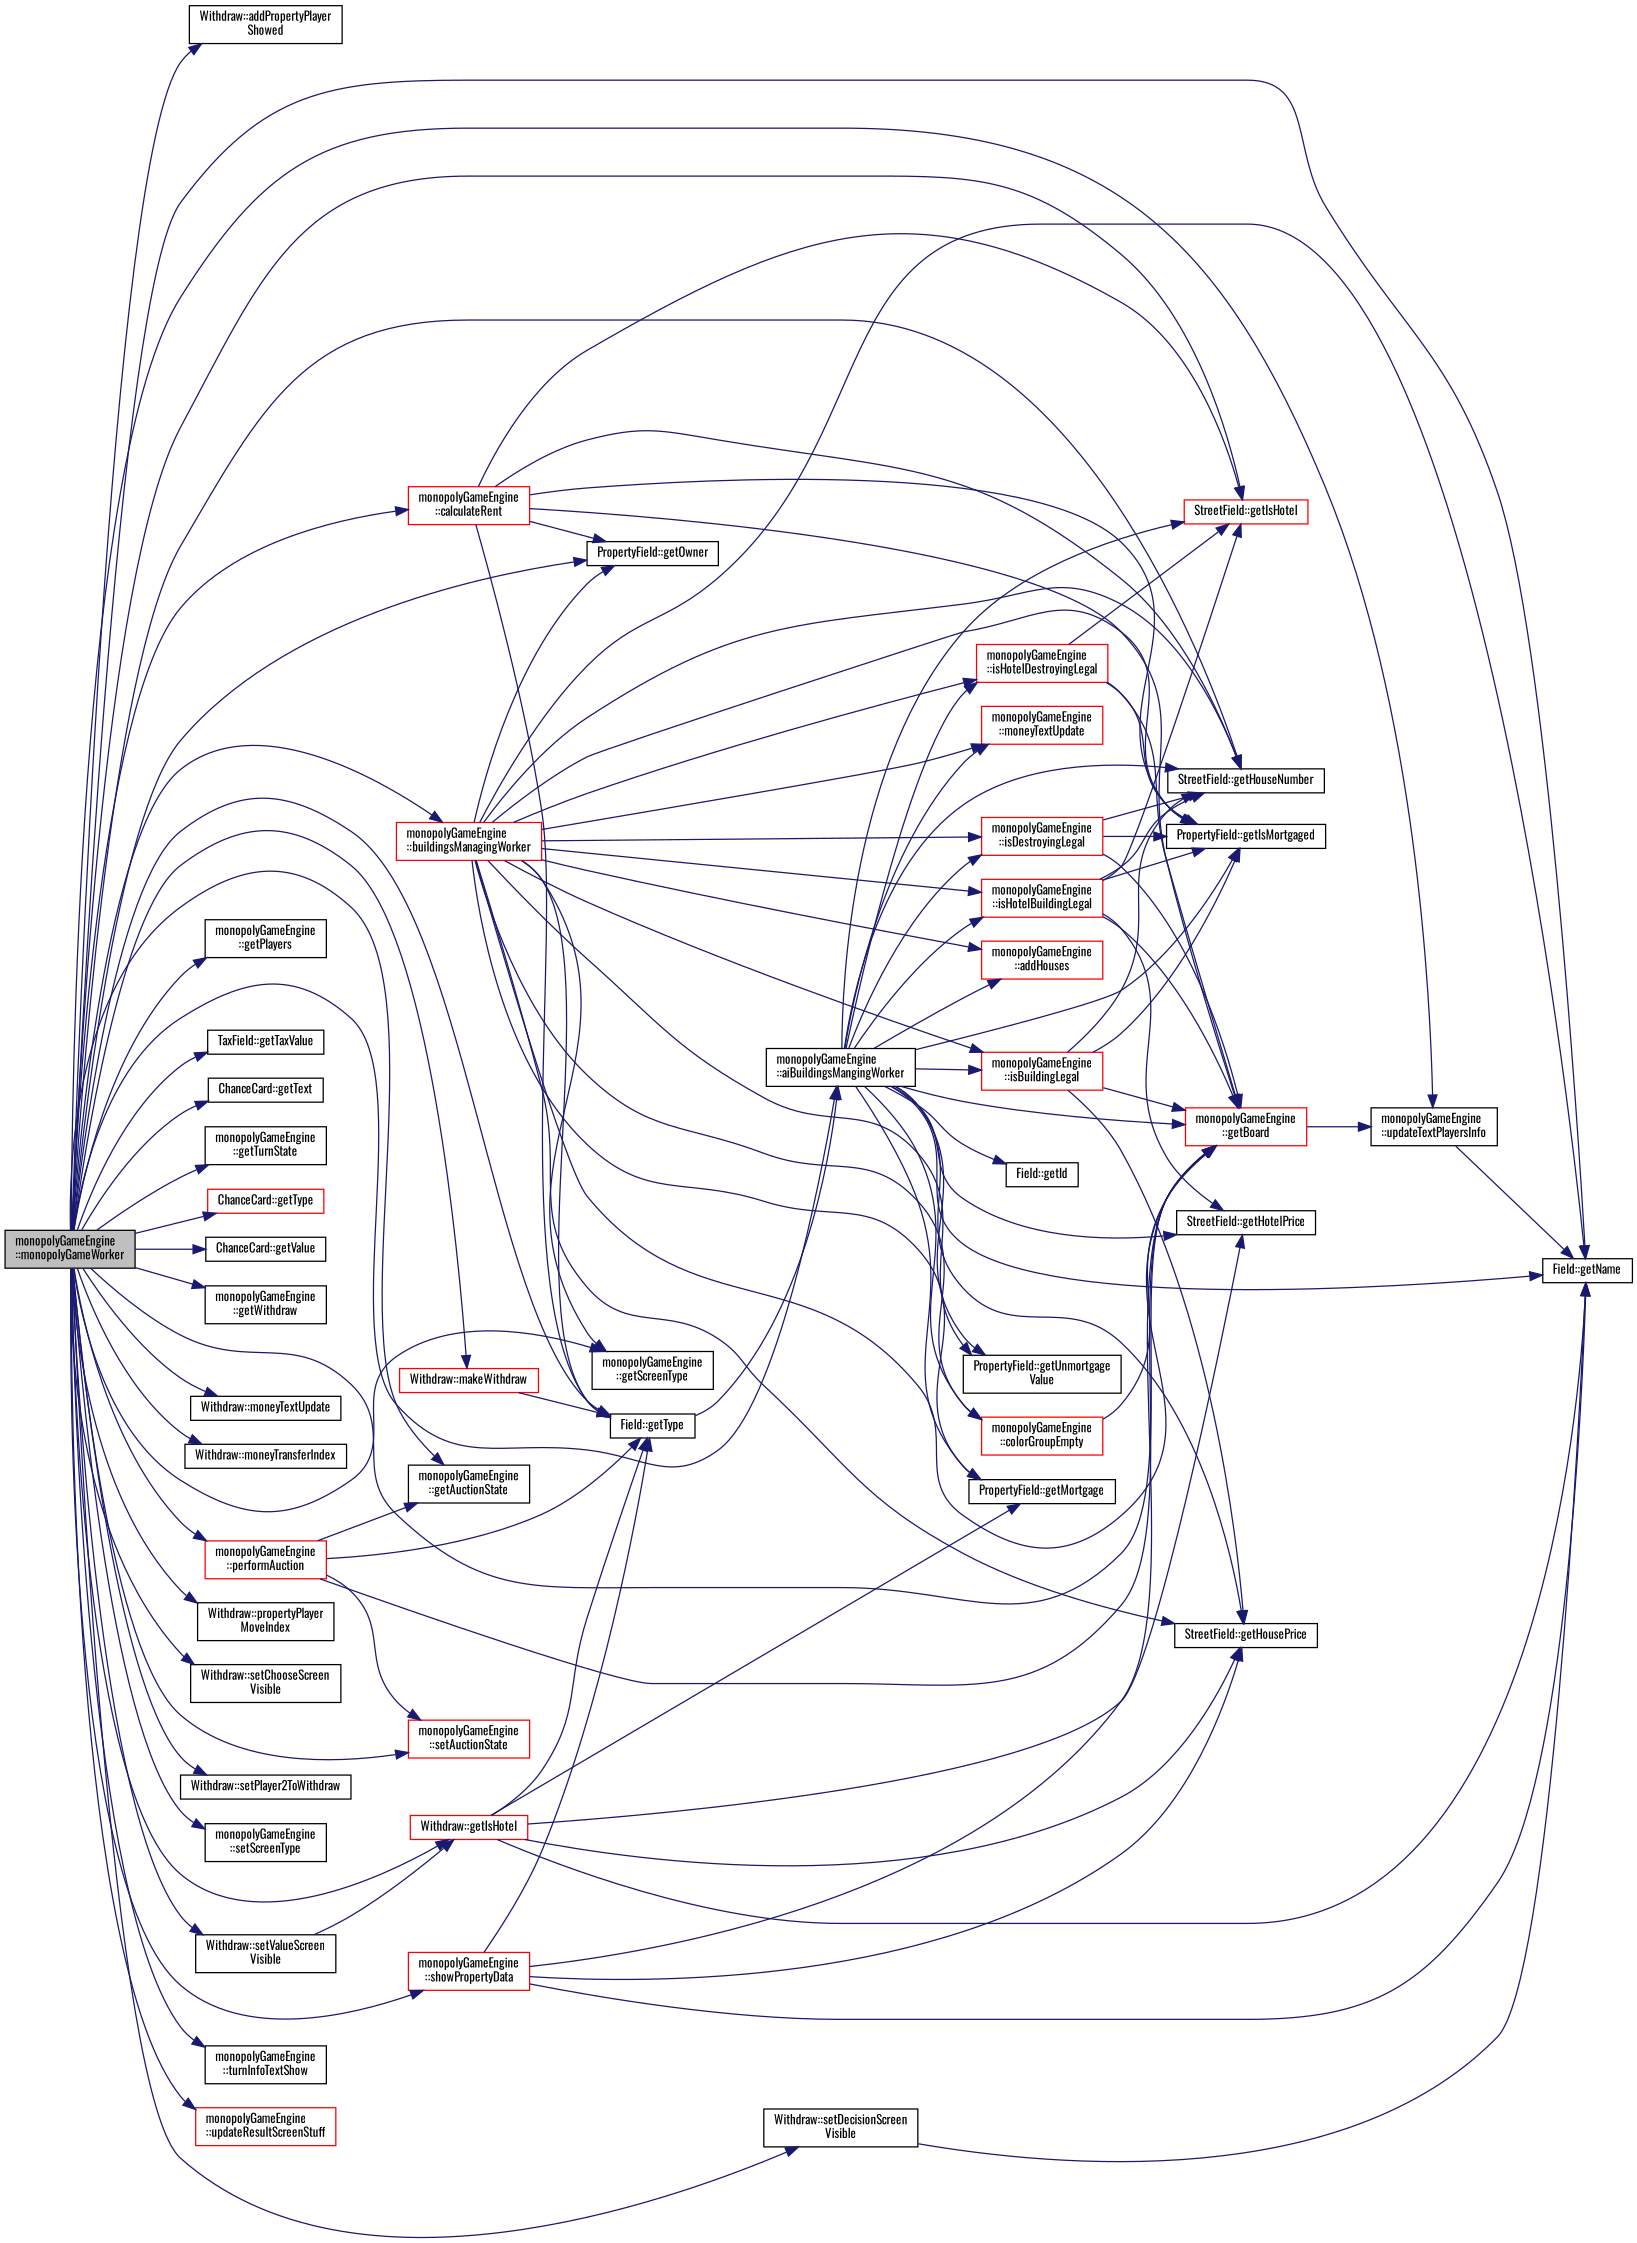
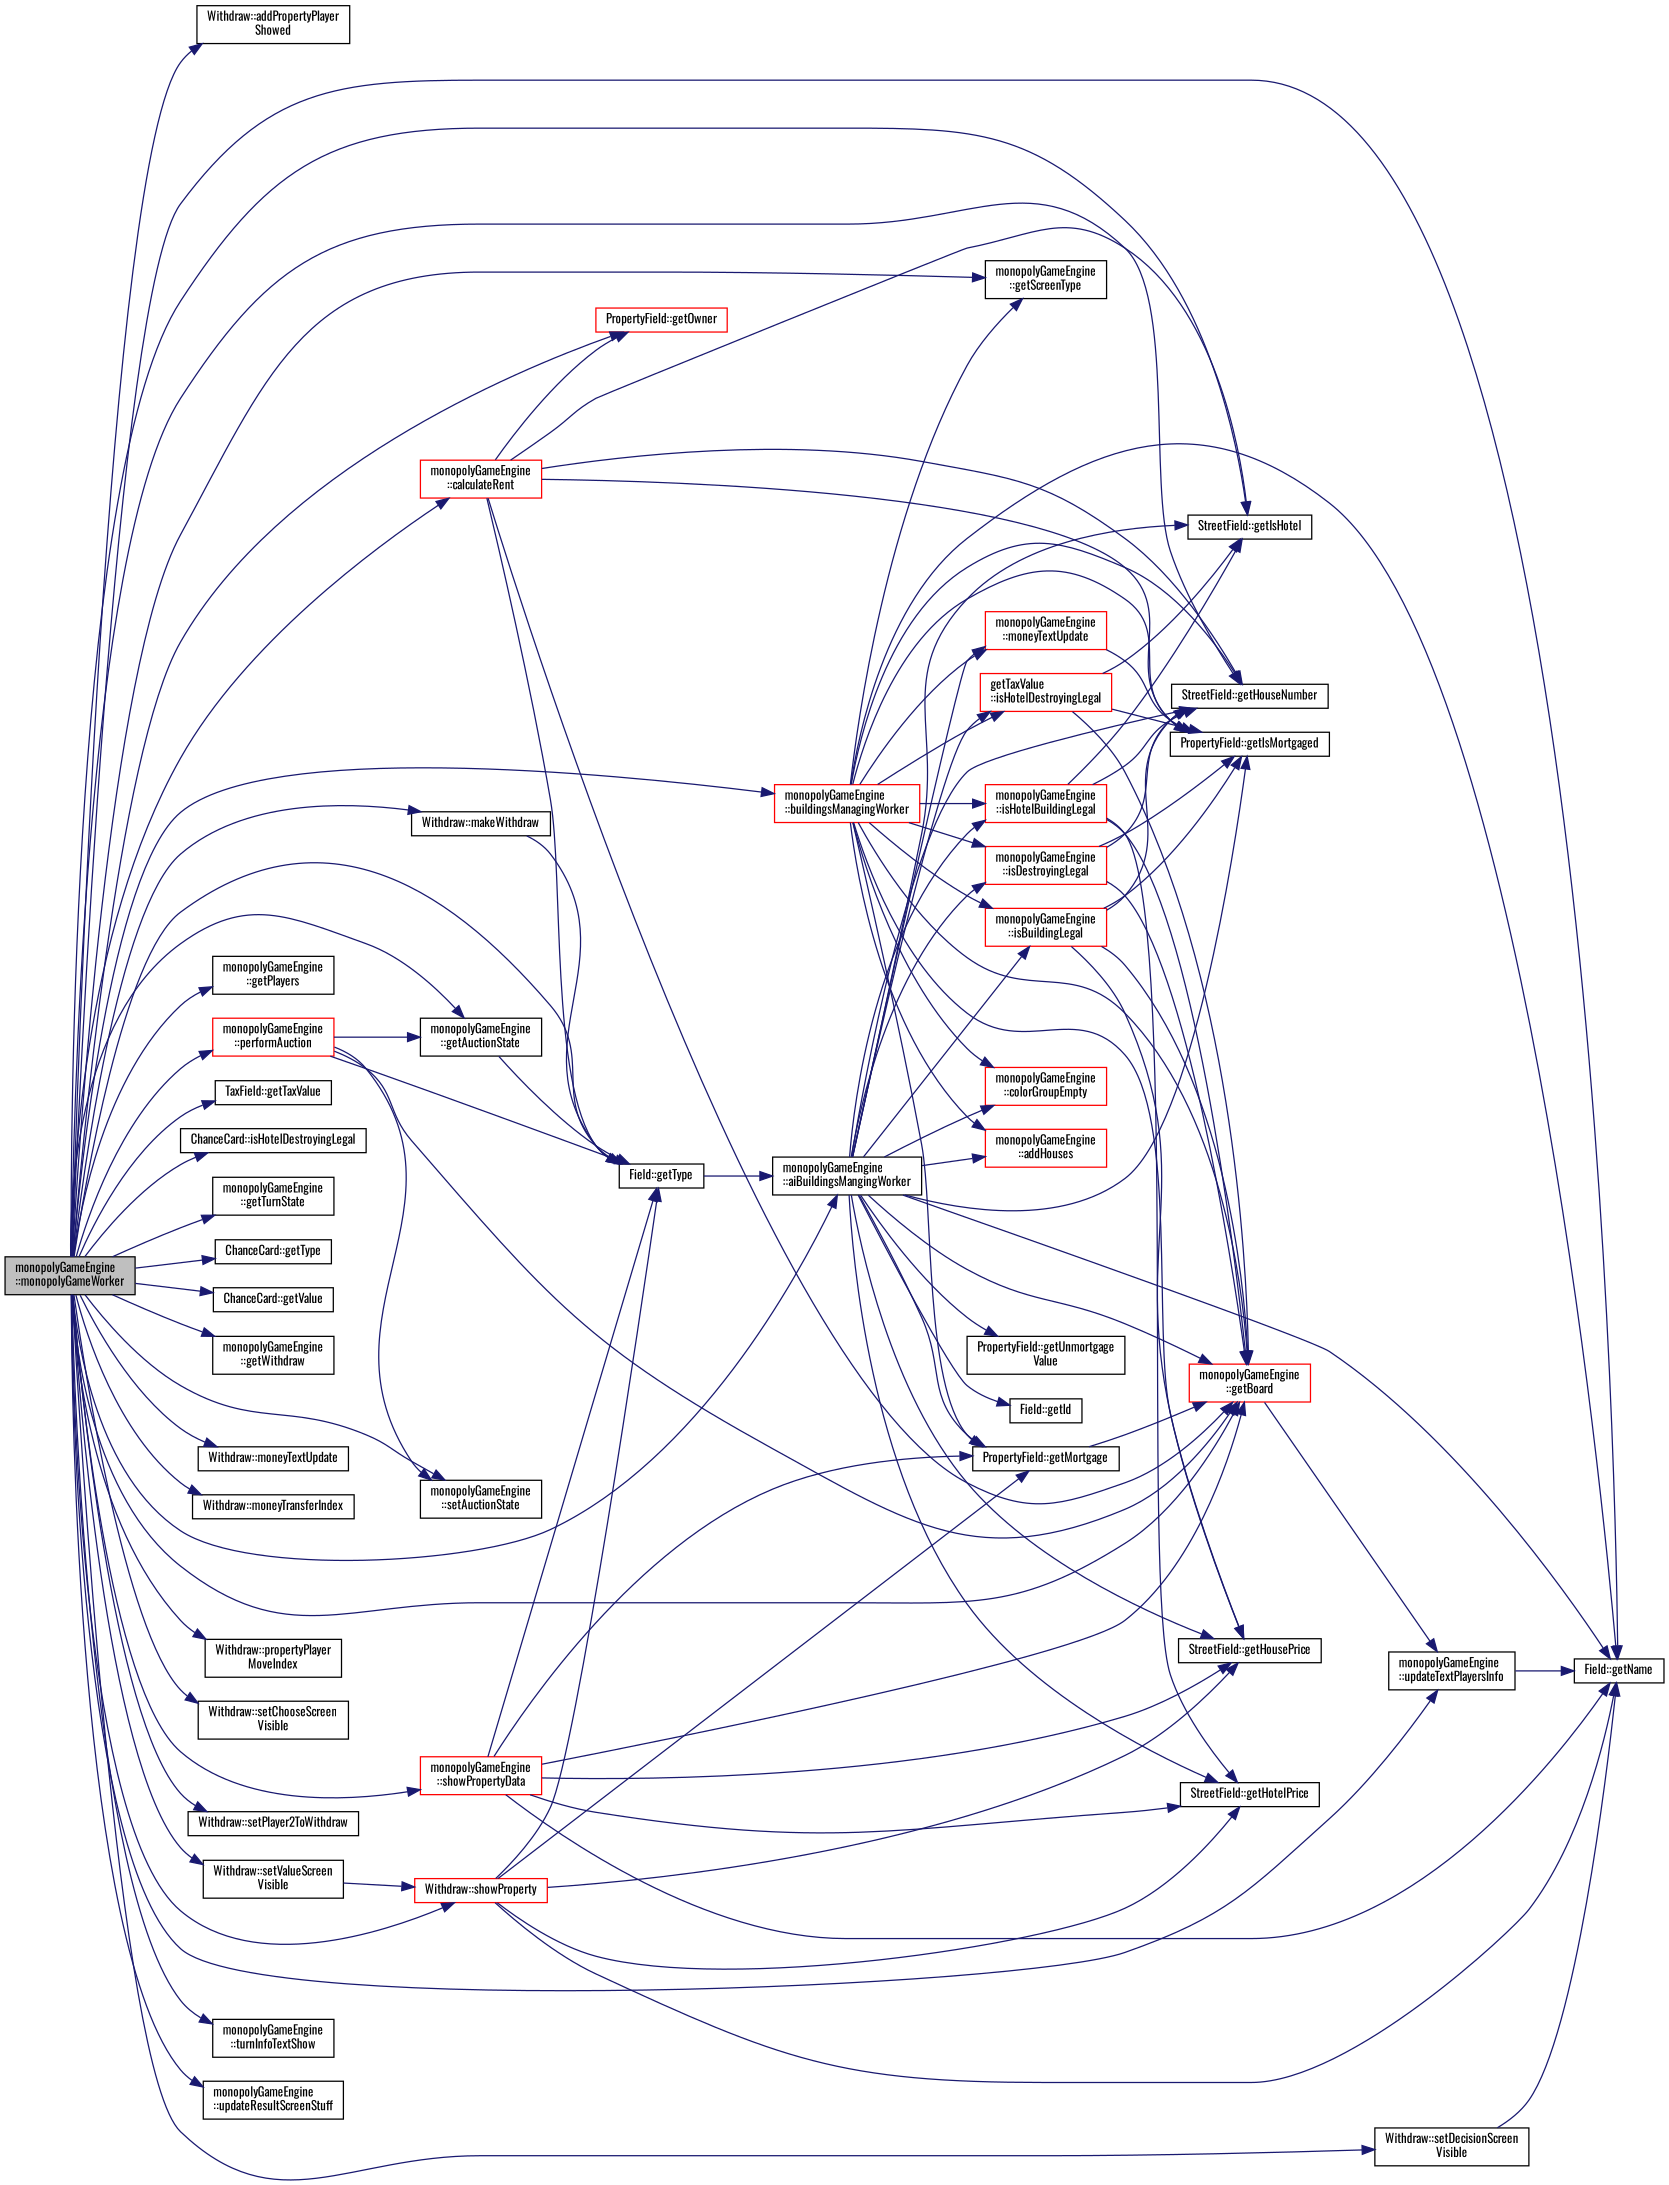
node "StreetField::getIsHotel": color red -> black
node "PropertyField::getOwner": color black -> red
node "monopolyGameEngine ::isHotelDestroyingLegal": label "monopolyGameEngine ::isHotelDestroyingLegal" -> "getTaxValue ::isHotelDestroyingLegal"
edge "monopolyGameEngine ::buildingsManagingWorker" -> "PropertyField::getOwner": removed
edge "monopolyGameEngine ::isHotelBuildingLegal" -> "PropertyField::getIsMortgaged": now "monopolyGameEngine ::moneyTextUpdate" -> "PropertyField::getIsMortgaged"
node "ChanceCard::getText": label "ChanceCard::getText" -> "ChanceCard::isHotelDestroyingLegal"
edge "monopolyGameEngine ::buildingsManagingWorker" -> "PropertyField::getUnmortgage Value": removed
edge "monopolyGameEngine ::buildingsManagingWorker" -> "Field::getType": now "monopolyGameEngine ::getAuctionState" -> "Field::getType"
node "ChanceCard::getType": color red -> black
edge "monopolyGameEngine ::colorGroupEmpty" -> "monopolyGameEngine ::getBoard": now "PropertyField::getMortgage" -> "monopolyGameEngine ::getBoard"
node "Withdraw::makeWithdraw": color red -> black
edge "monopolyGameEngine ::showPropertyData" -> "PropertyField::getMortgage": added
node "monopolyGameEngine ::setAuctionState": color red -> black
node "Withdraw::getIsHotel": label "Withdraw::getIsHotel" -> "Withdraw::showProperty"
edge "monopolyGameEngine ::showPropertyData" -> "StreetField::getHotelPrice": added
node "monopolyGameEngine ::setScreenType": removed
node "monopolyGameEngine ::updateResultScreenStuff": color red -> black
